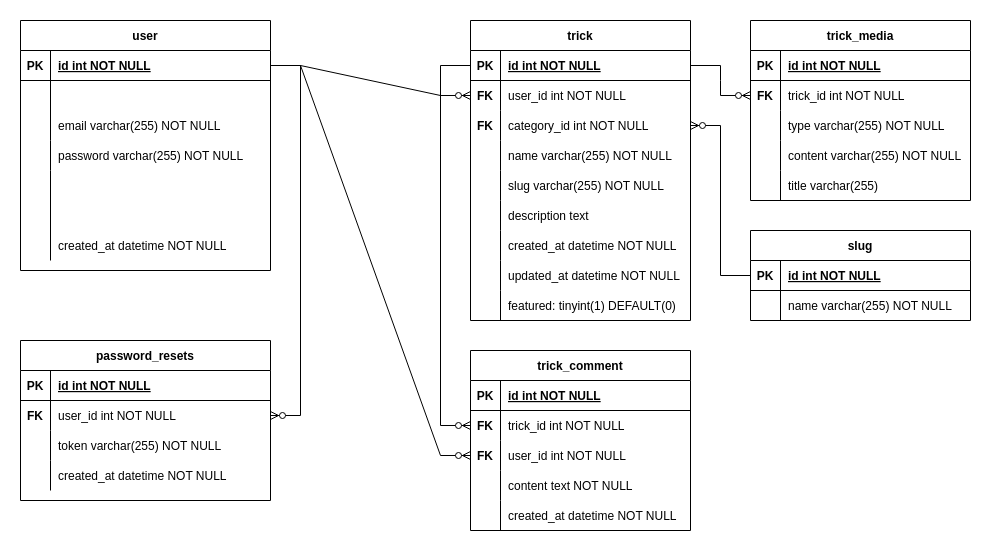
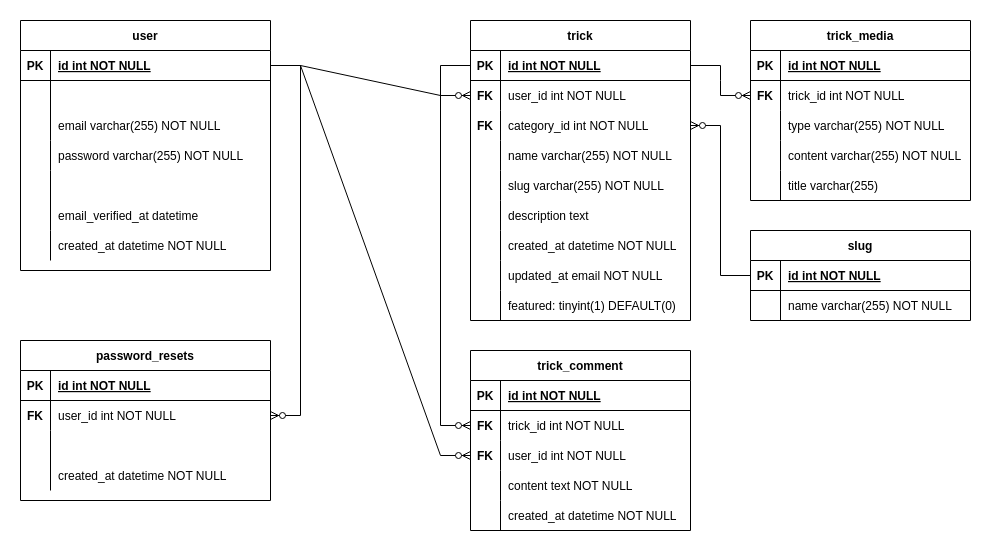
node "email_verified_at datetime": added
node "updated_at datetime NOT NULL": label "updated_at datetime NOT NULL" -> "updated_at email NOT NULL"
node "token varchar(255) NOT NULL": removed
